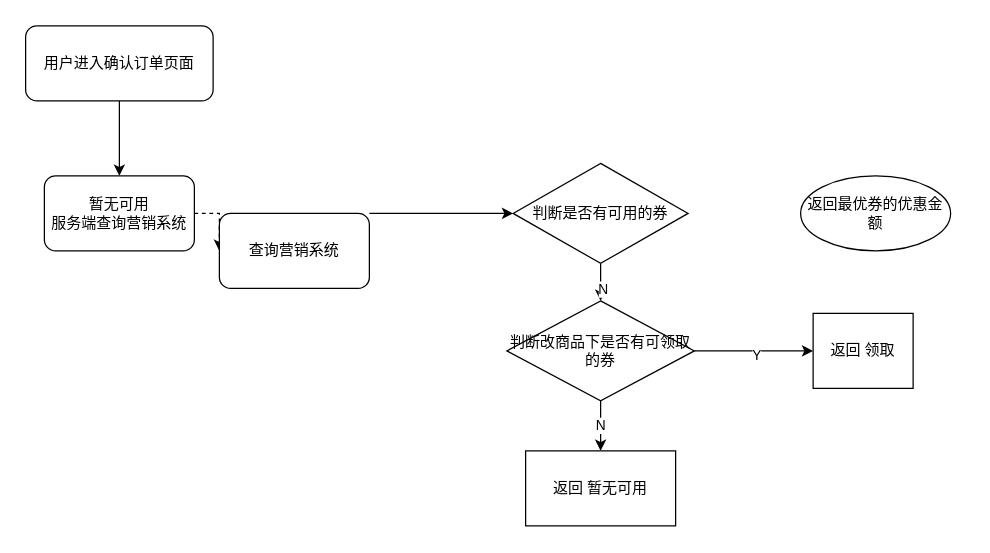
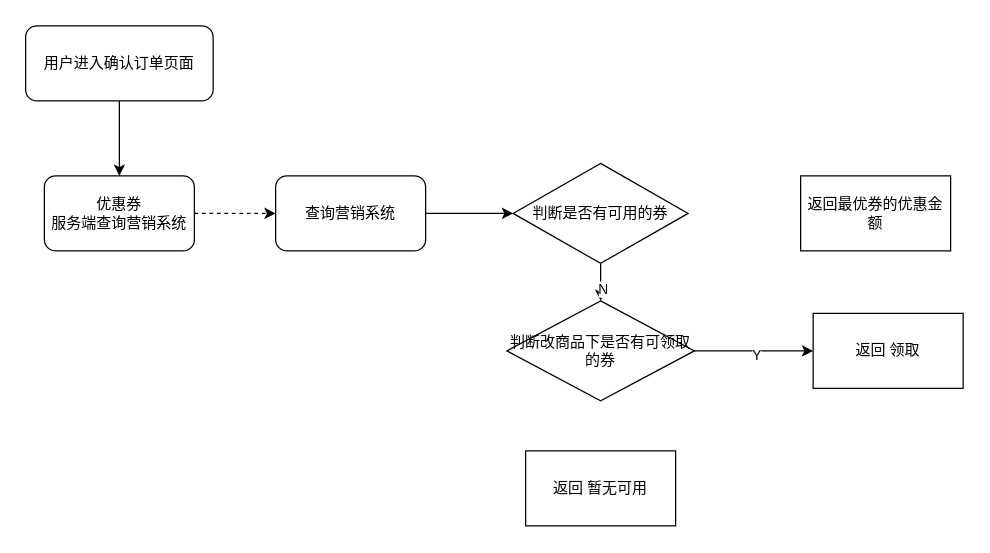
node "暂无可用 服务端查询营销系统": label "暂无可用 服务端查询营销系统" -> "优惠券 服务端查询营销系统"
node "返回最优券的优惠金额": shape ellipse -> rectangle
node "查询营销系统": moved (294, 251) -> (351, 213)
node "返回 领取": size 100x75 -> 150x75
edge "判断改商品下是否有可领取的券" -> "返回 暂无可用": removed, label "N"
